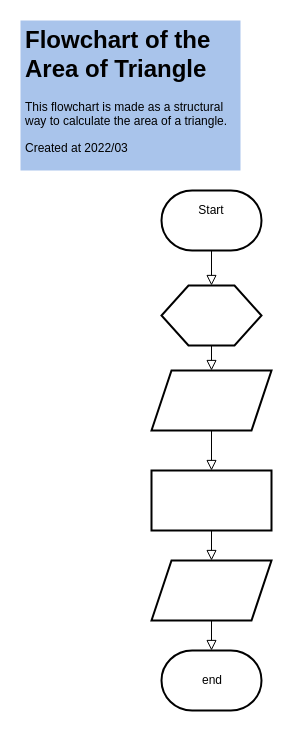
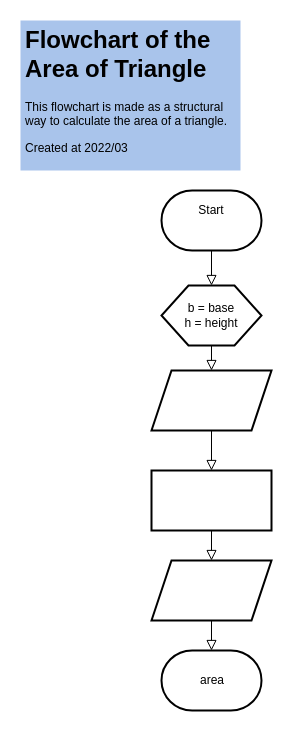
node "b = base h = height": added
node "end": label "end" -> "area"
